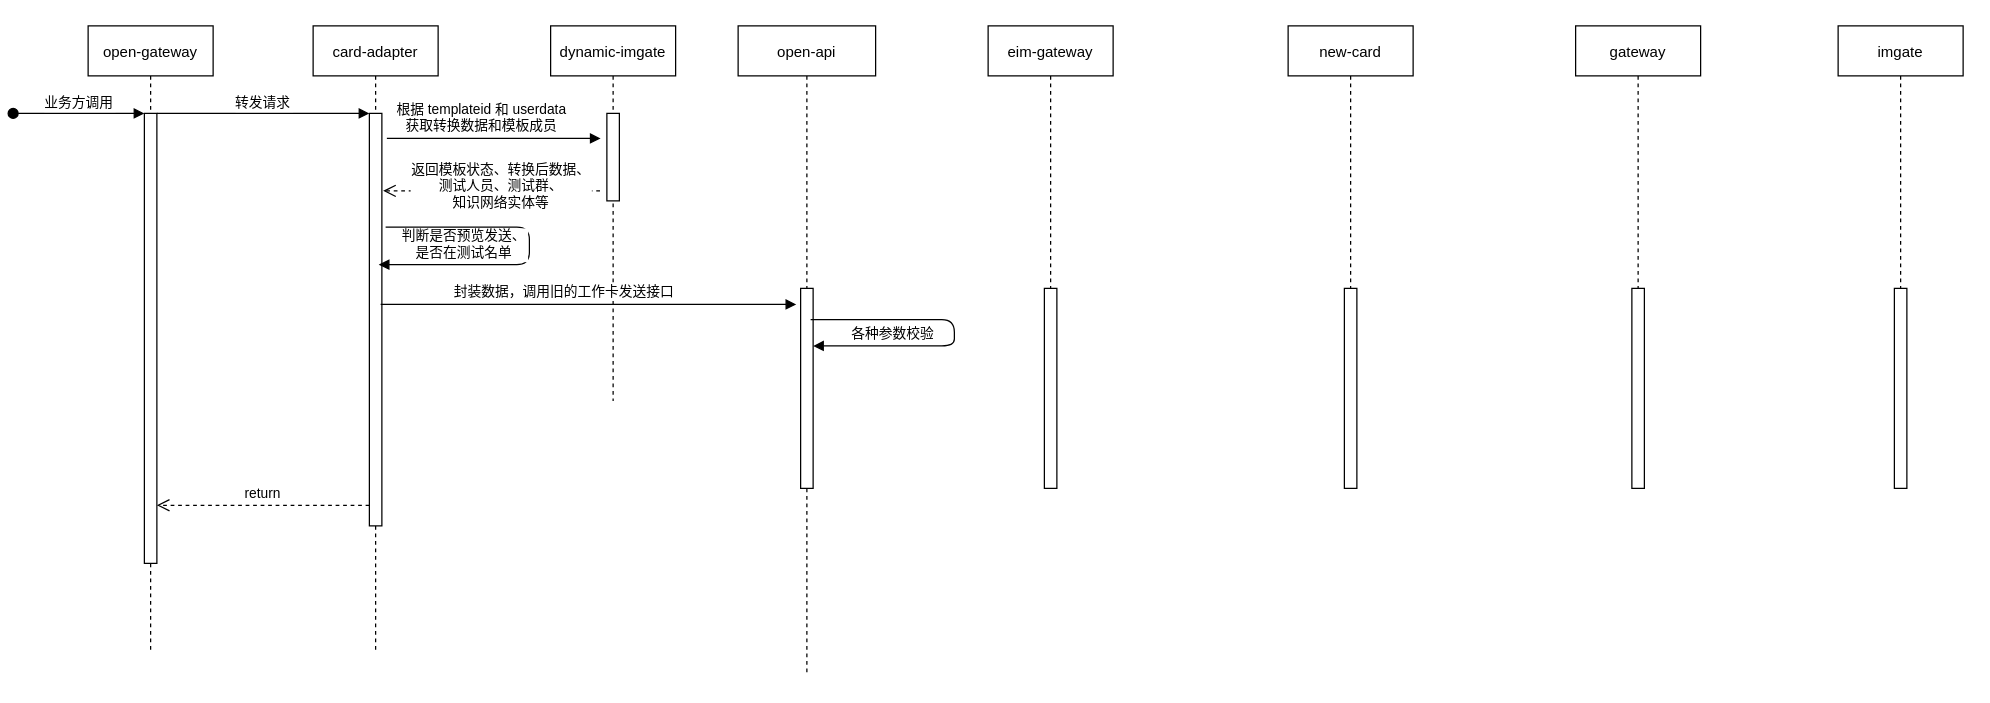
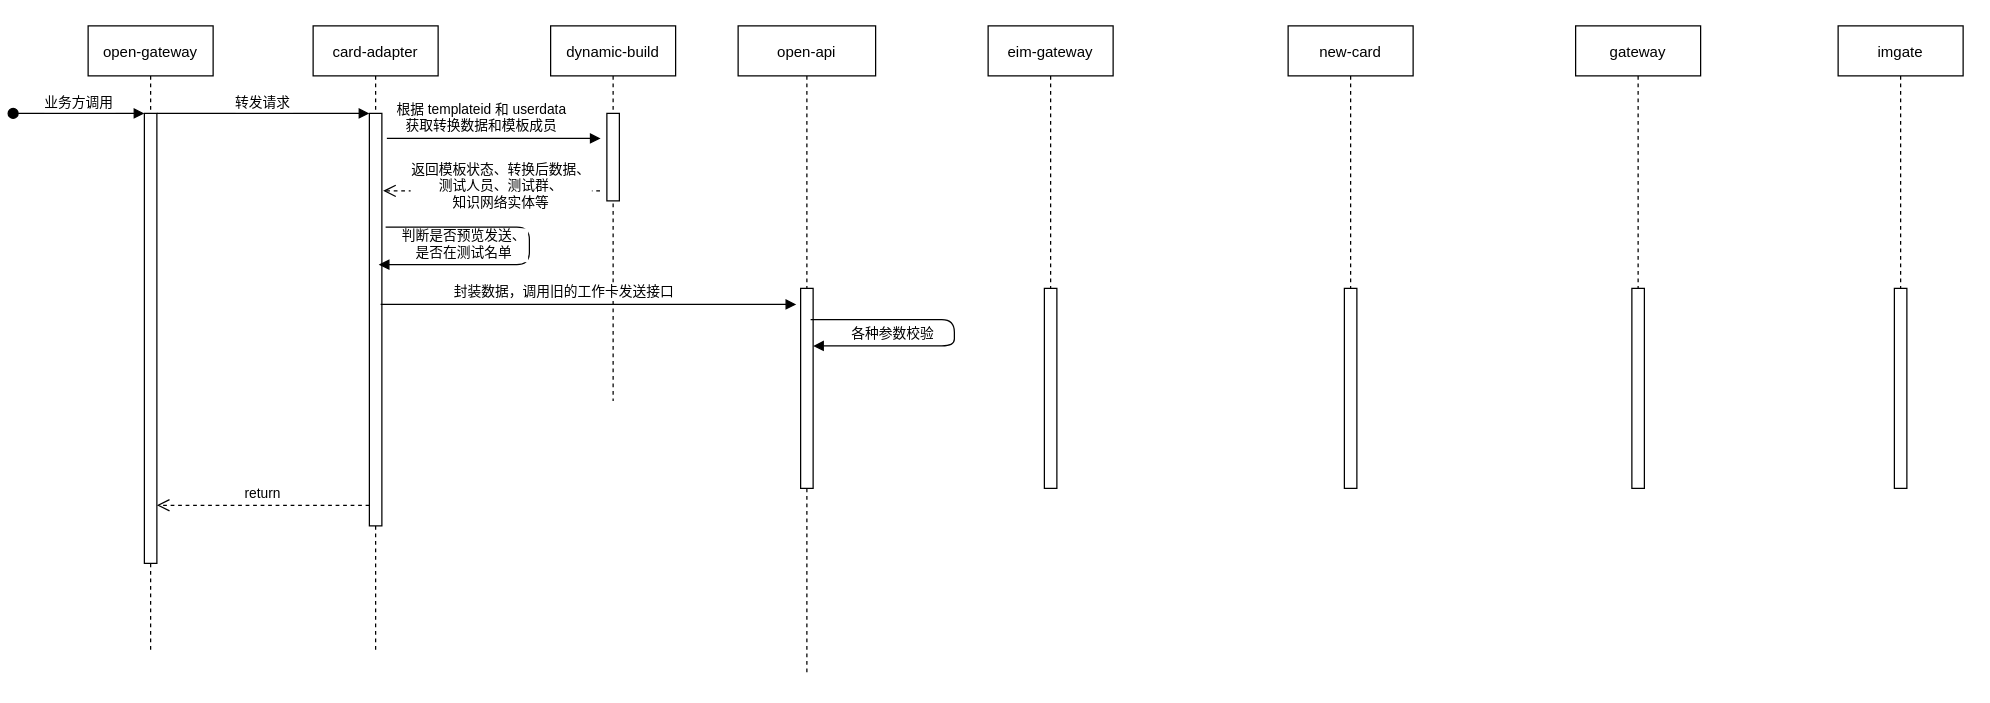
node "dynamic-imgate": label "dynamic-imgate" -> "dynamic-build"
